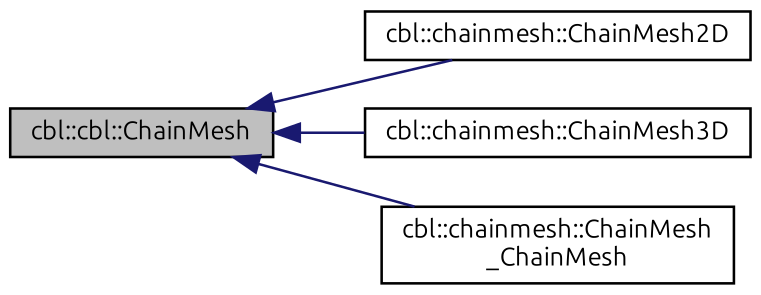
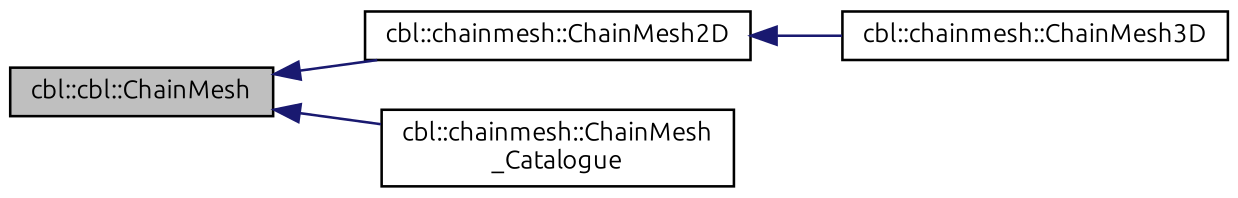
edge "cbl::chainmesh::ChainMesh3D" -> "cbl::cbl::ChainMesh": now "cbl::chainmesh::ChainMesh3D" -> "cbl::chainmesh::ChainMesh2D"
node "cbl::chainmesh::ChainMesh _ChainMesh": label "cbl::chainmesh::ChainMesh _ChainMesh" -> "cbl::chainmesh::ChainMesh _Catalogue"
